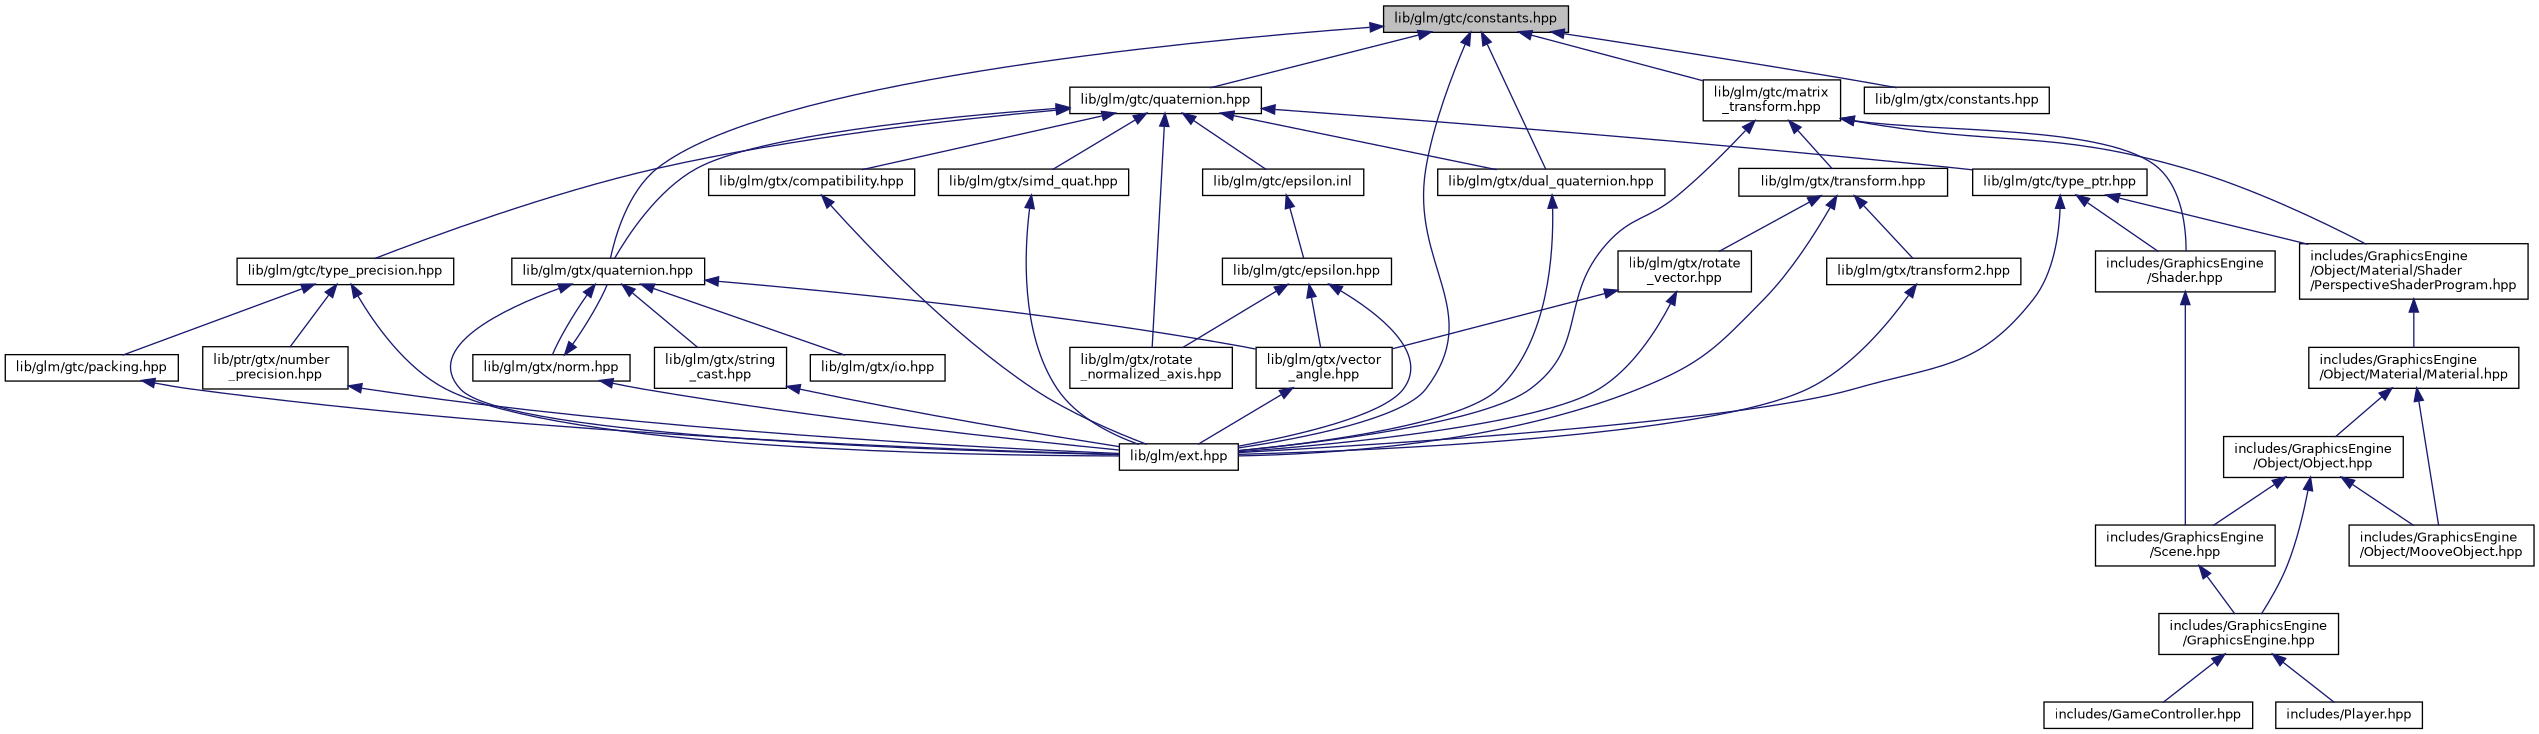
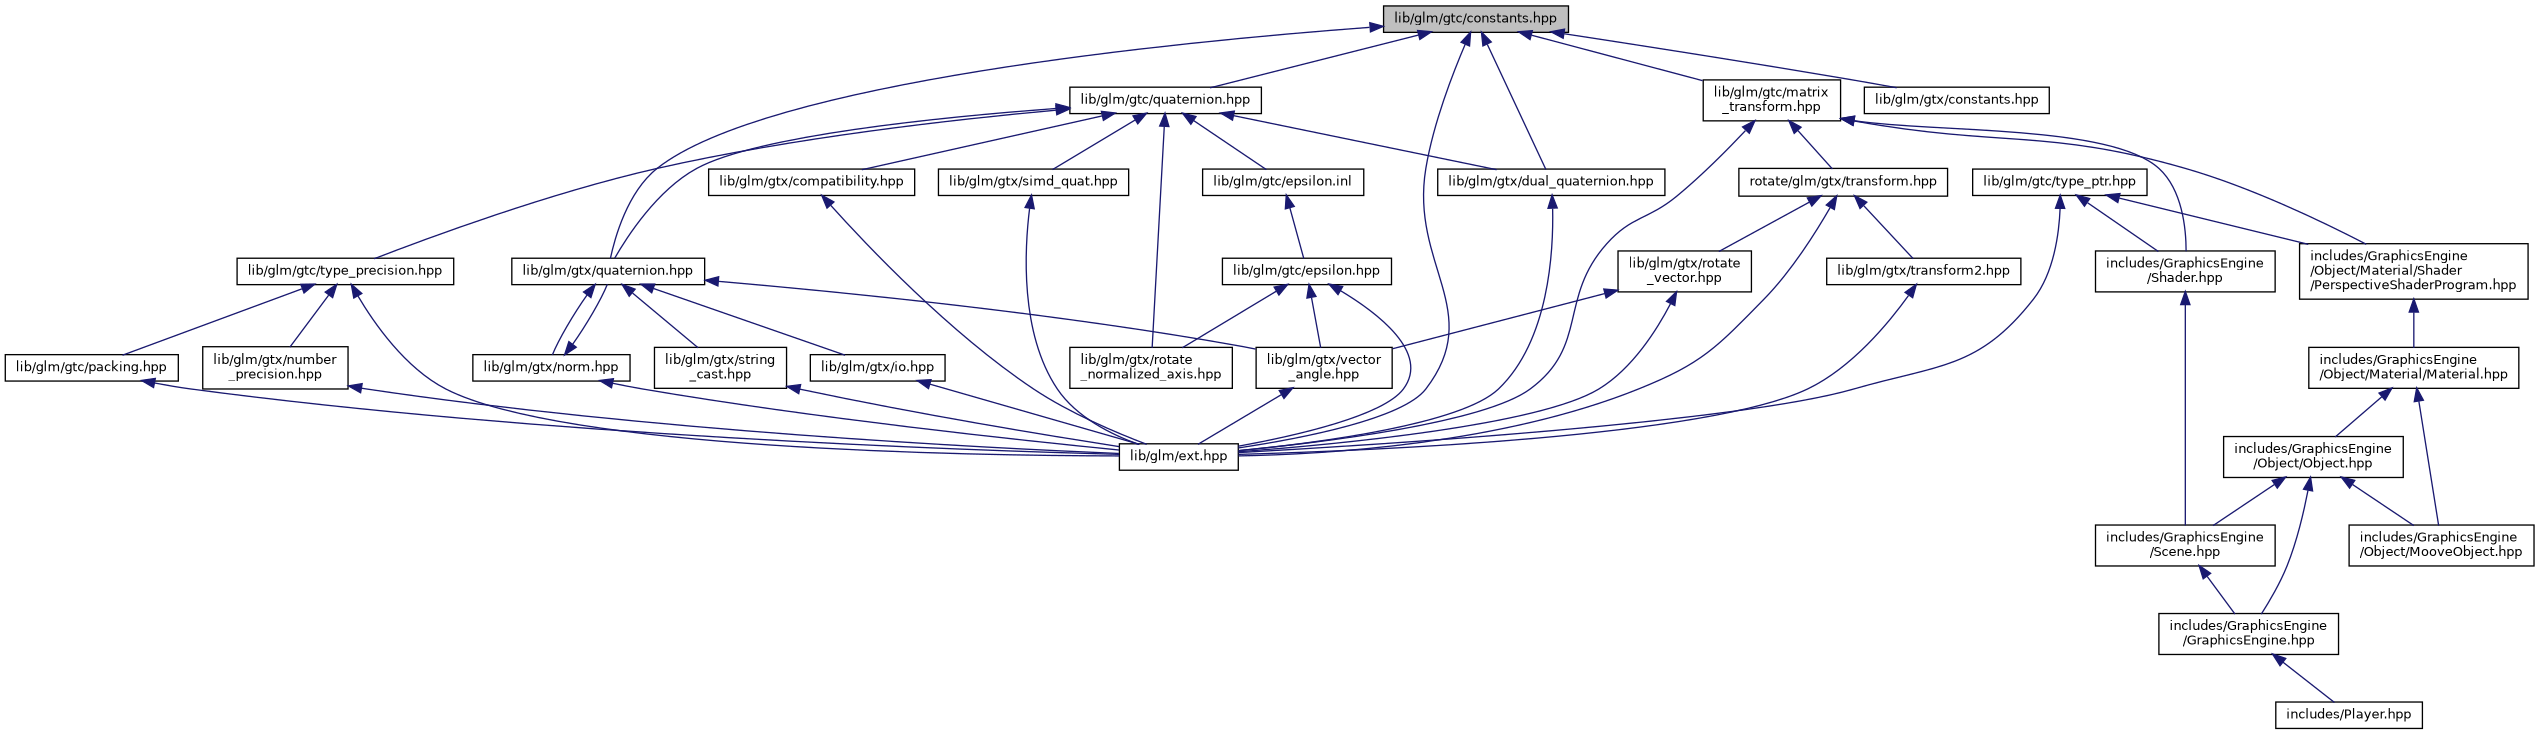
edge "lib/glm/gtc/type_ptr.hpp" -> "lib/glm/gtc/quaternion.hpp": removed
node "lib/glm/gtx/transform.hpp": label "lib/glm/gtx/transform.hpp" -> "rotate/glm/gtx/transform.hpp"
node "lib/ptr/gtx/number _precision.hpp": label "lib/ptr/gtx/number _precision.hpp" -> "lib/glm/gtx/number _precision.hpp"
edge "lib/glm/ext.hpp" -> "lib/glm/gtx/quaternion.hpp": now "lib/glm/ext.hpp" -> "lib/glm/gtx/io.hpp"
node "includes/GameController.hpp": removed
